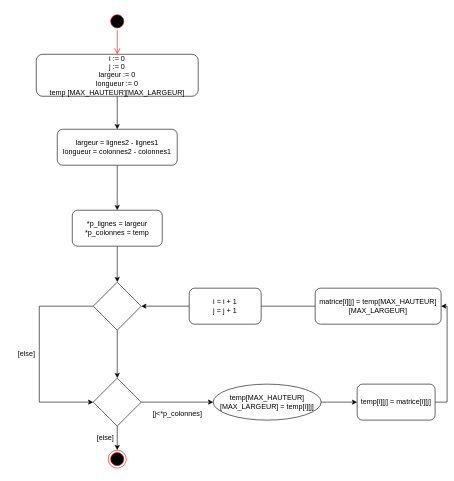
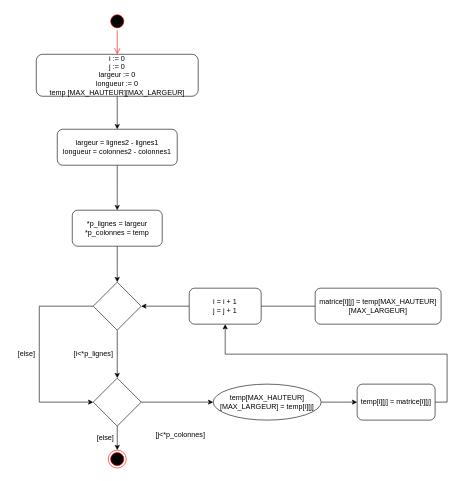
edge "temp[i][j] = matrice[i][j]" -> "matrice[i][j] = temp[MAX_HAUTEUR][MAX_LARGEUR]": now "temp[i][j] = matrice[i][j]" -> "i = i + 1 j = j + 1"
node "[i<*p_lignes]": added
node "[j<*p_colonnes]": moved (177, 414) -> (180, 435)
